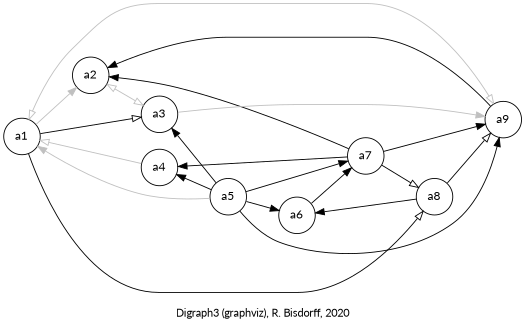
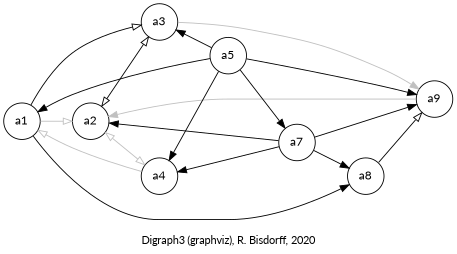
edge "a9" -- "a1": removed
edge "a9" -> "a2": color black -> grey
edge "a2" -- "a3": color grey -> black
edge "a1" -> "a2": arrowhead normal -> empty
edge "a2" -- "a4": added
edge "a7" -> "a8": arrowhead empty -> normal
edge "a5" -> "a1": color grey -> black
node "a6": removed
edge "a1" -> "a8": arrowhead empty -> normal
